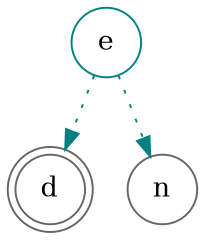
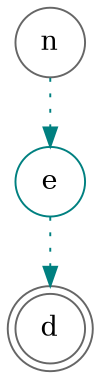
edge "e" -> "n": reversed
